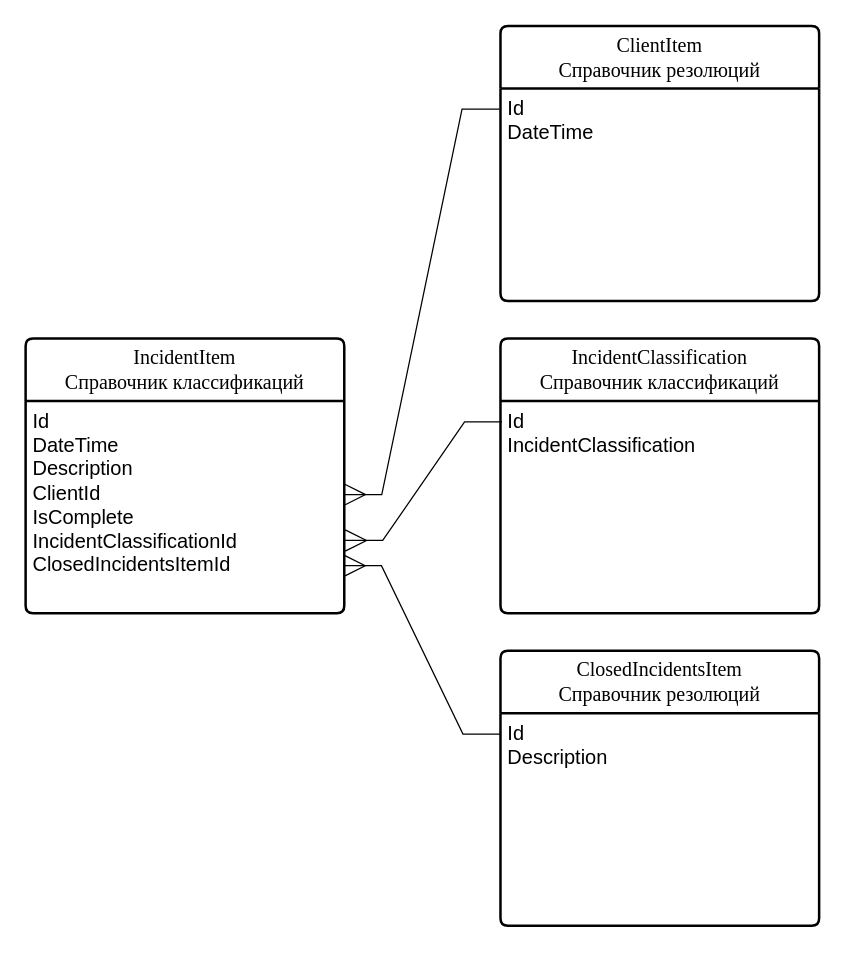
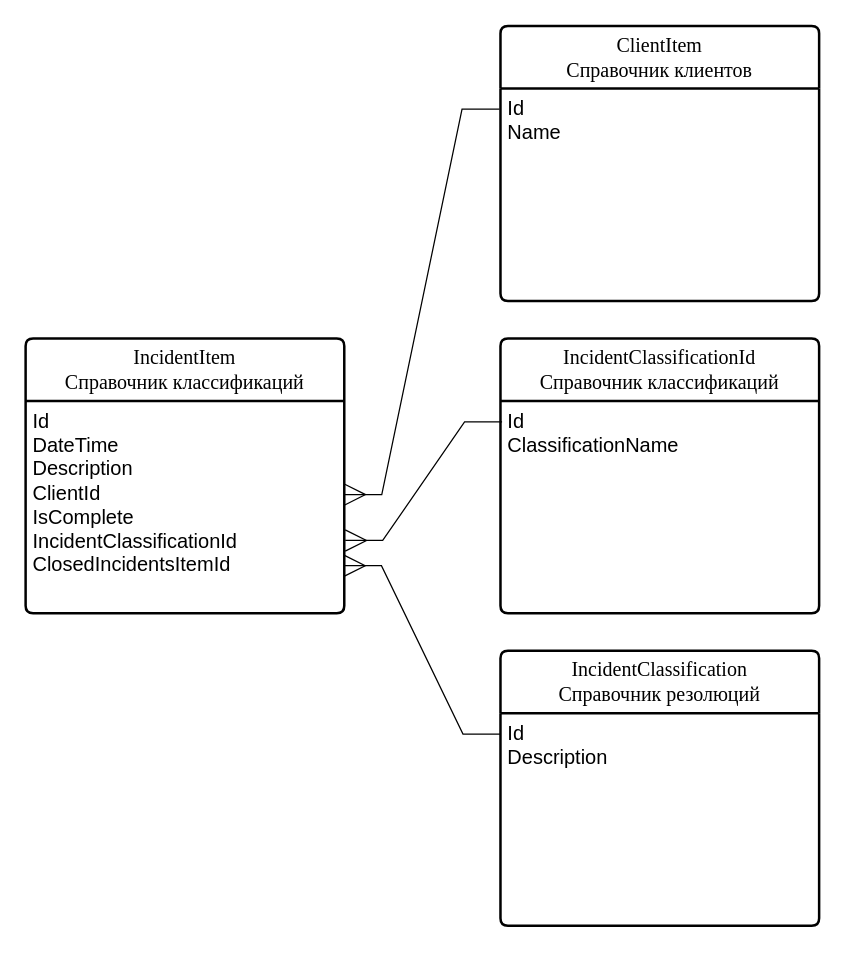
node "ClientItem Справочник резолюций": label "ClientItem Справочник резолюций" -> "ClientItem Справочник клиентов"
node "Id DateTime": label "Id DateTime" -> "Id Name"
node "IncidentClassification Справочник классификаций": label "IncidentClassification Справочник классификаций" -> "IncidentClassificationId Справочник классификаций"
node "Id IncidentClassification": label "Id IncidentClassification" -> "Id ClassificationName"
node "ClosedIncidentsItem Справочник резолюций": label "ClosedIncidentsItem Справочник резолюций" -> "IncidentClassification Справочник резолюций"
